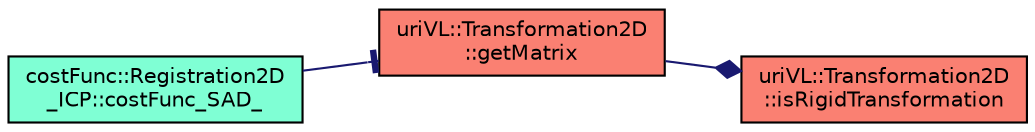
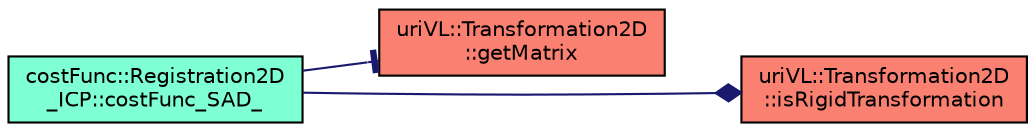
edge "uriVL::Transformation2D ::getMatrix" -> "uriVL::Transformation2D ::isRigidTransformation": now "costFunc::Registration2D _ICP::costFunc_SAD_" -> "uriVL::Transformation2D ::isRigidTransformation"
